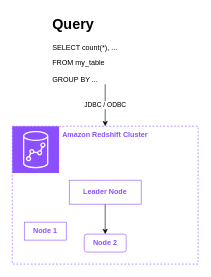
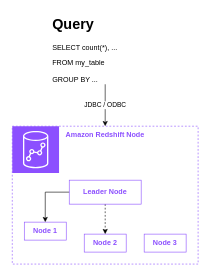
node "Amazon Redshift Cluster": label "Amazon Redshift Cluster" -> "Amazon Redshift Node"
edge "Leader Node" -> "Node 1": added
edge "Leader Node" -> "Node 2": style solid -> dashed
node "Node 2": shape rounded rectangle -> rectangle
node "Node 3": added
